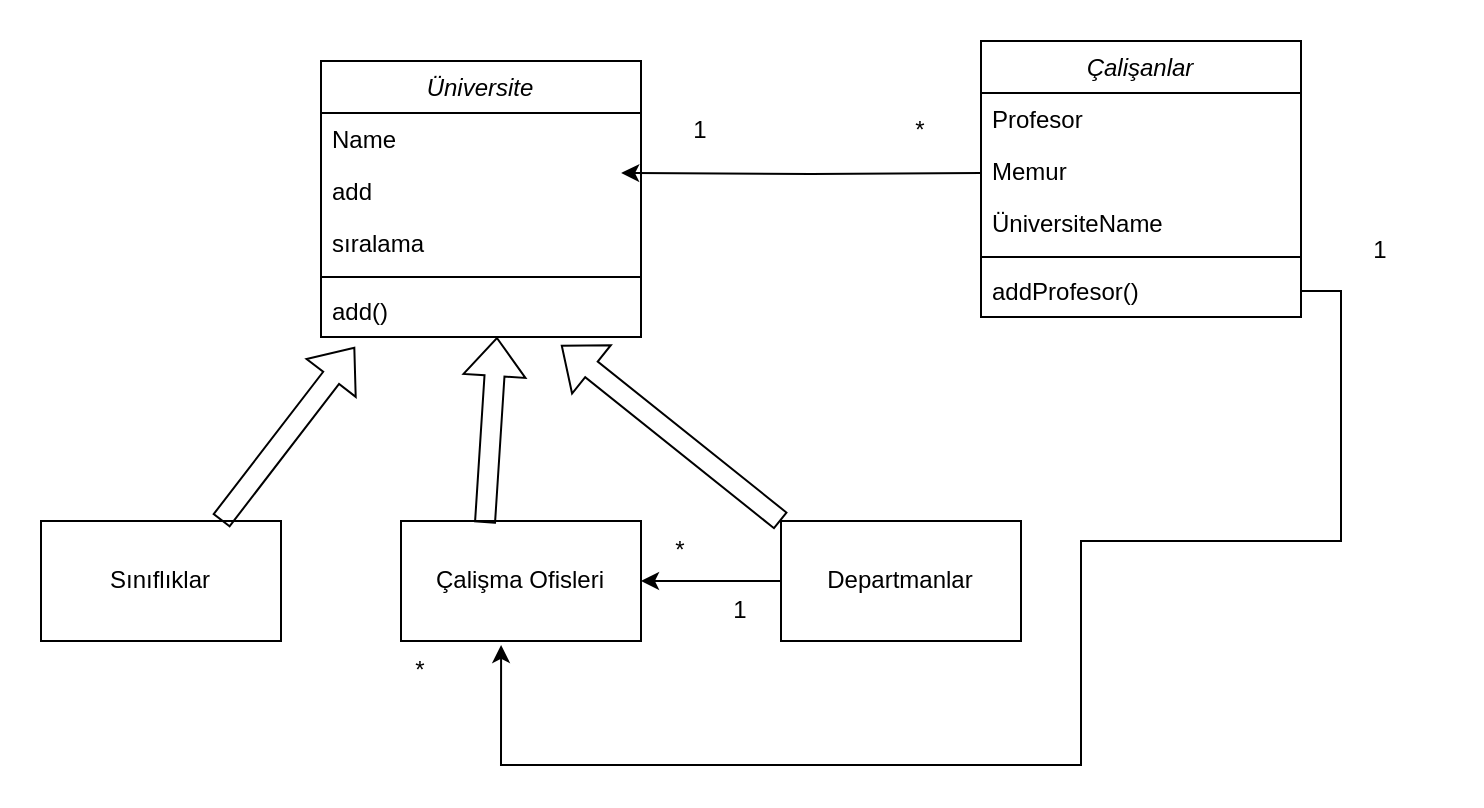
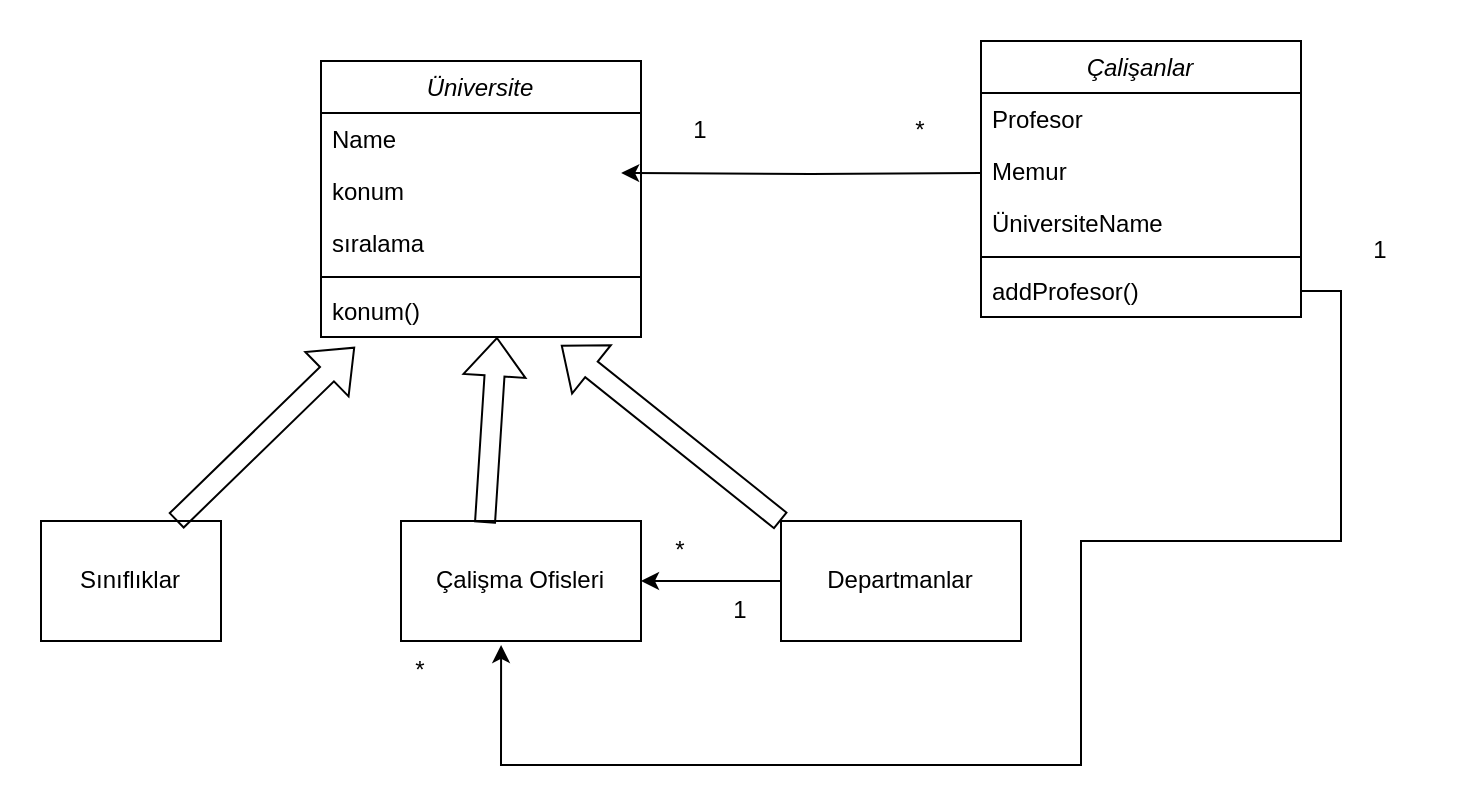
node "add": label "add" -> "konum"
node "add()": label "add()" -> "konum()"
node "Sınıflıklar": size 240x120 -> 180x120
